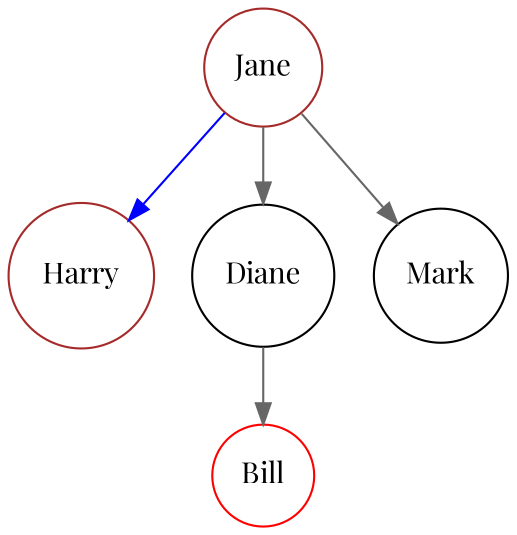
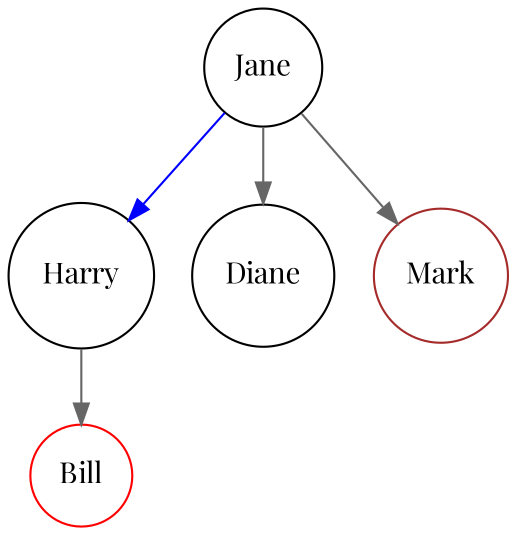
node "Jane": color brown -> black
node "Harry": color brown -> black
node "Mark": color black -> brown
edge "Diane" -> "Bill": now "Harry" -> "Bill"
